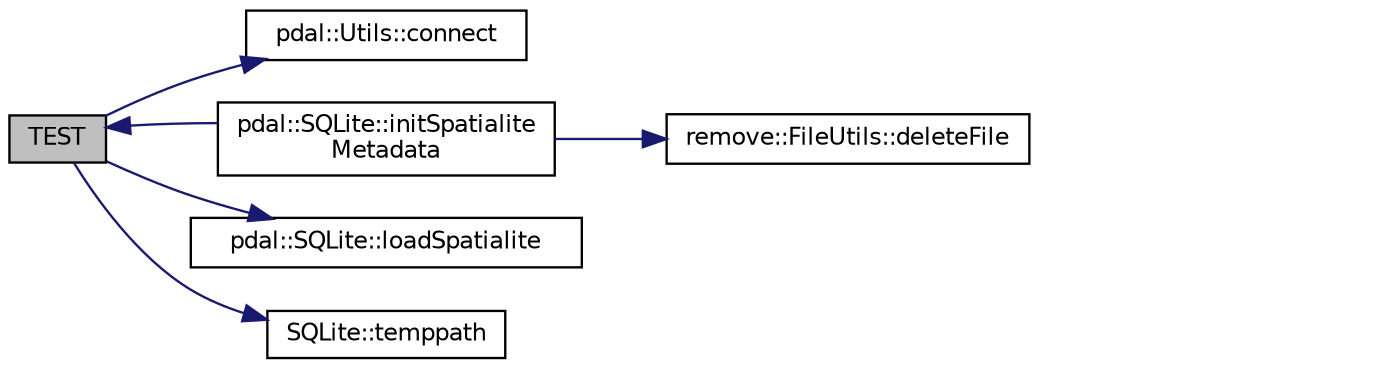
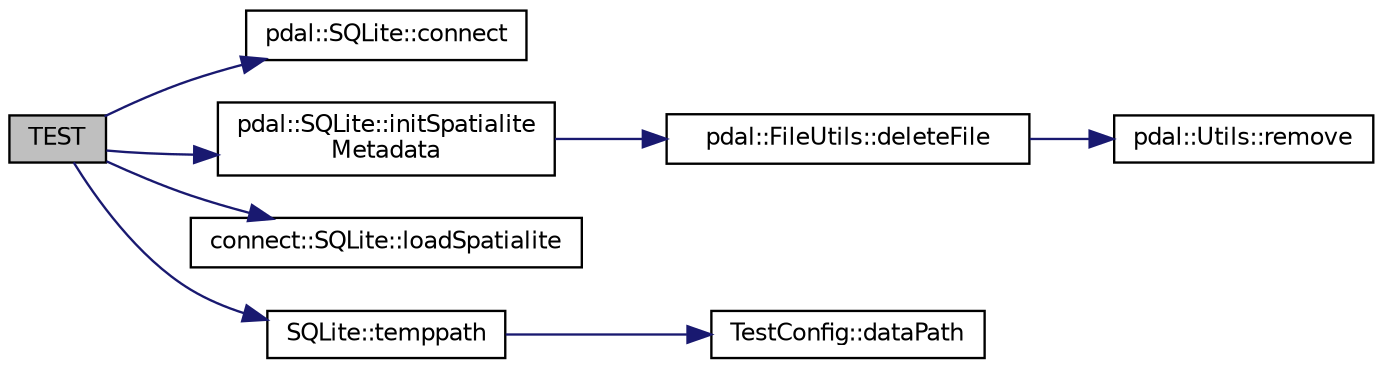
node "pdal::Utils::connect": label "pdal::Utils::connect" -> "pdal::SQLite::connect"
edge "pdal::SQLite::initSpatialite Metadata" -> "TEST": reversed
node "remove::FileUtils::deleteFile": label "remove::FileUtils::deleteFile" -> "pdal::FileUtils::deleteFile"
node "pdal::Utils::remove": added
node "pdal::SQLite::loadSpatialite": label "pdal::SQLite::loadSpatialite" -> "connect::SQLite::loadSpatialite"
node "TestConfig::dataPath": added
